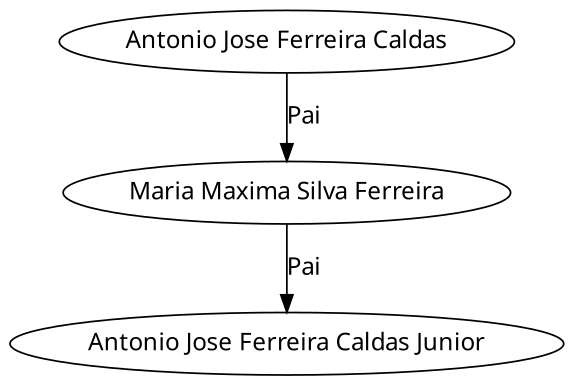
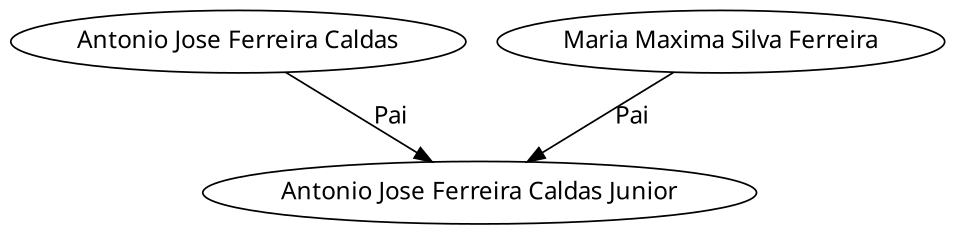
edge "Antonio Jose Ferreira Caldas" -> "Maria Maxima Silva Ferreira": now "Antonio Jose Ferreira Caldas" -> "Antonio Jose Ferreira Caldas Junior"
